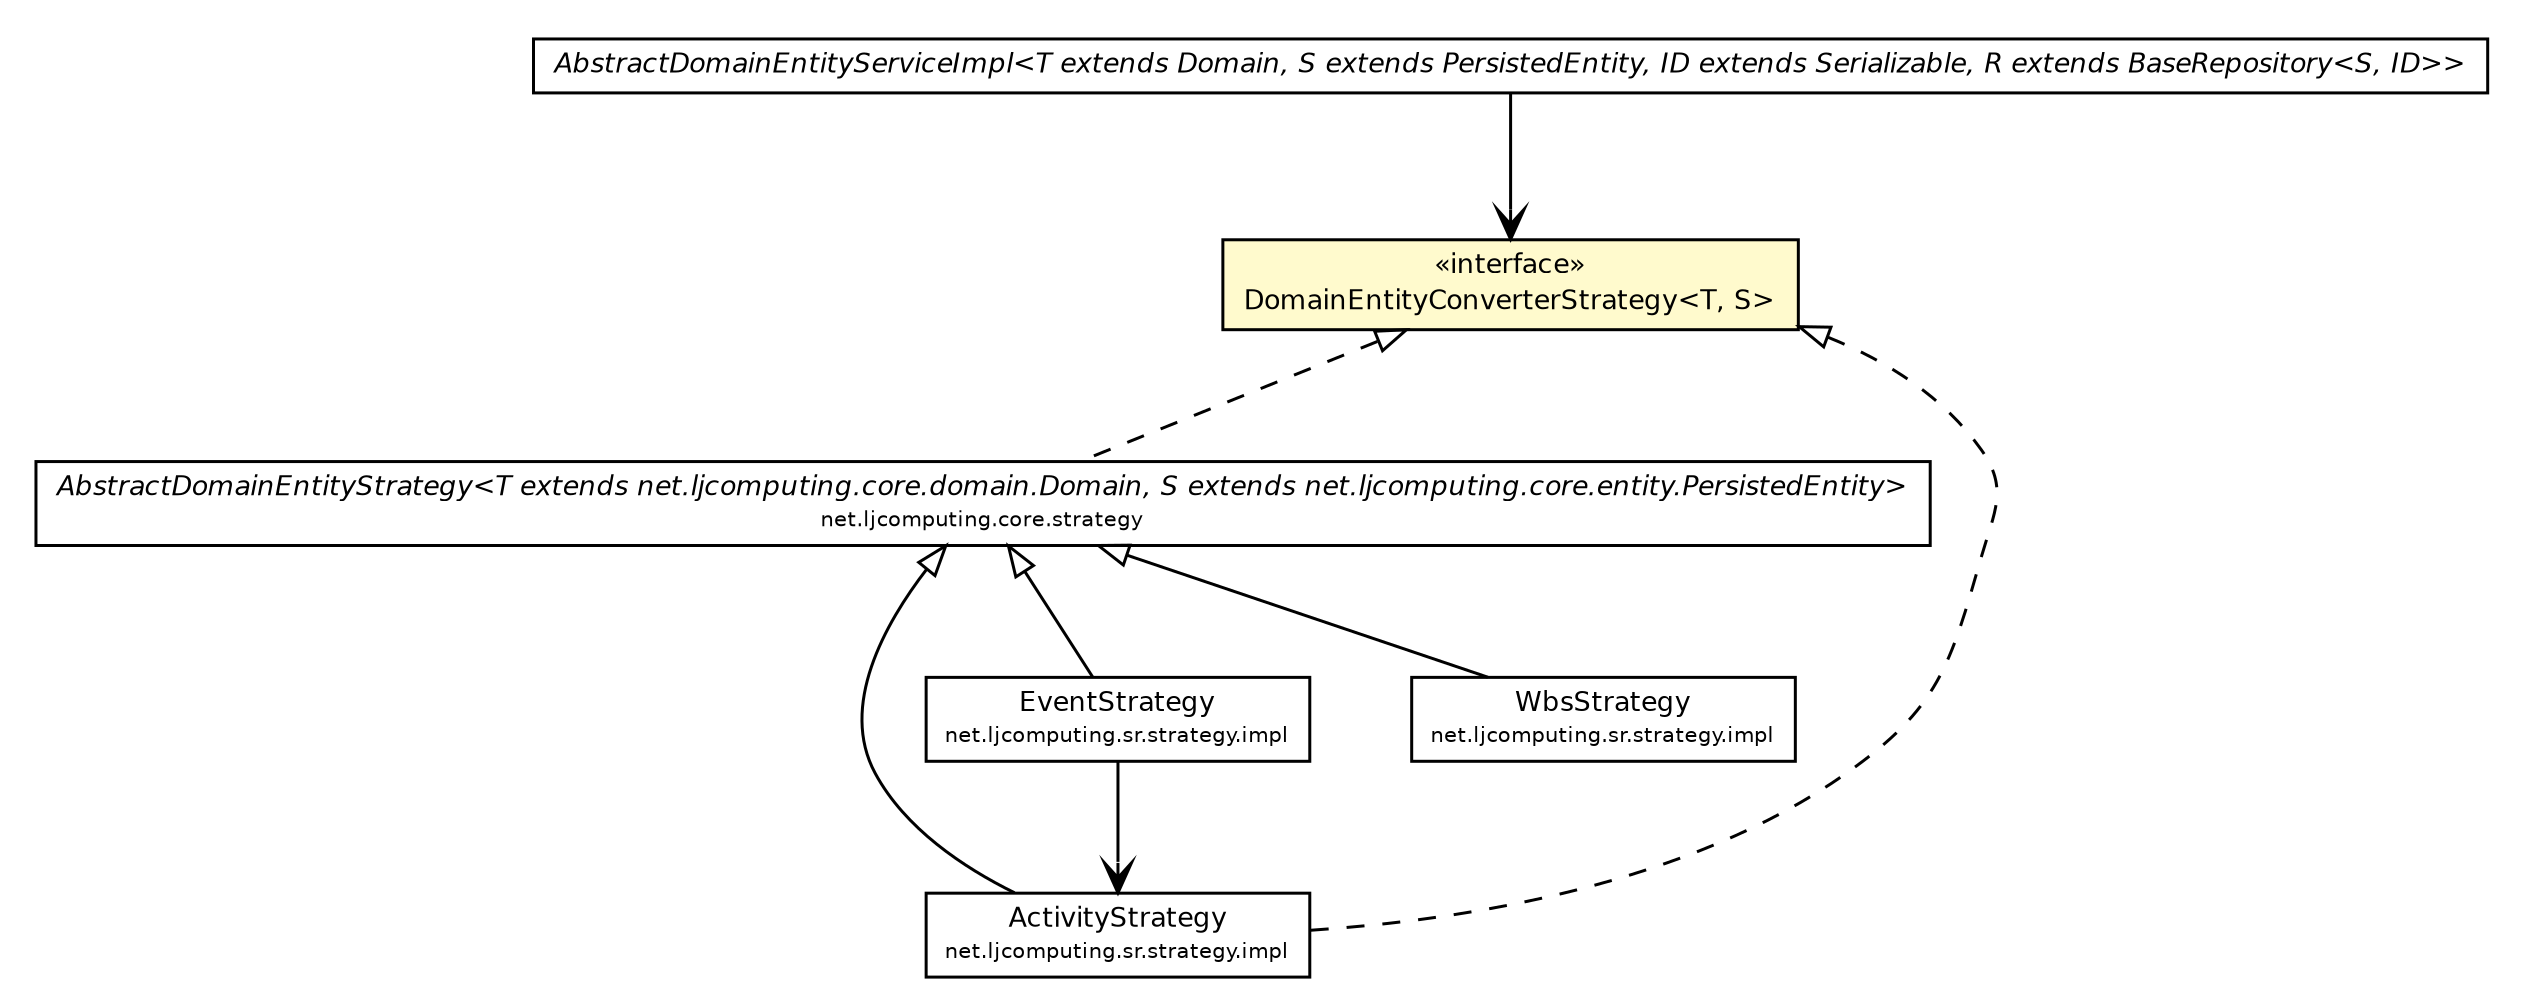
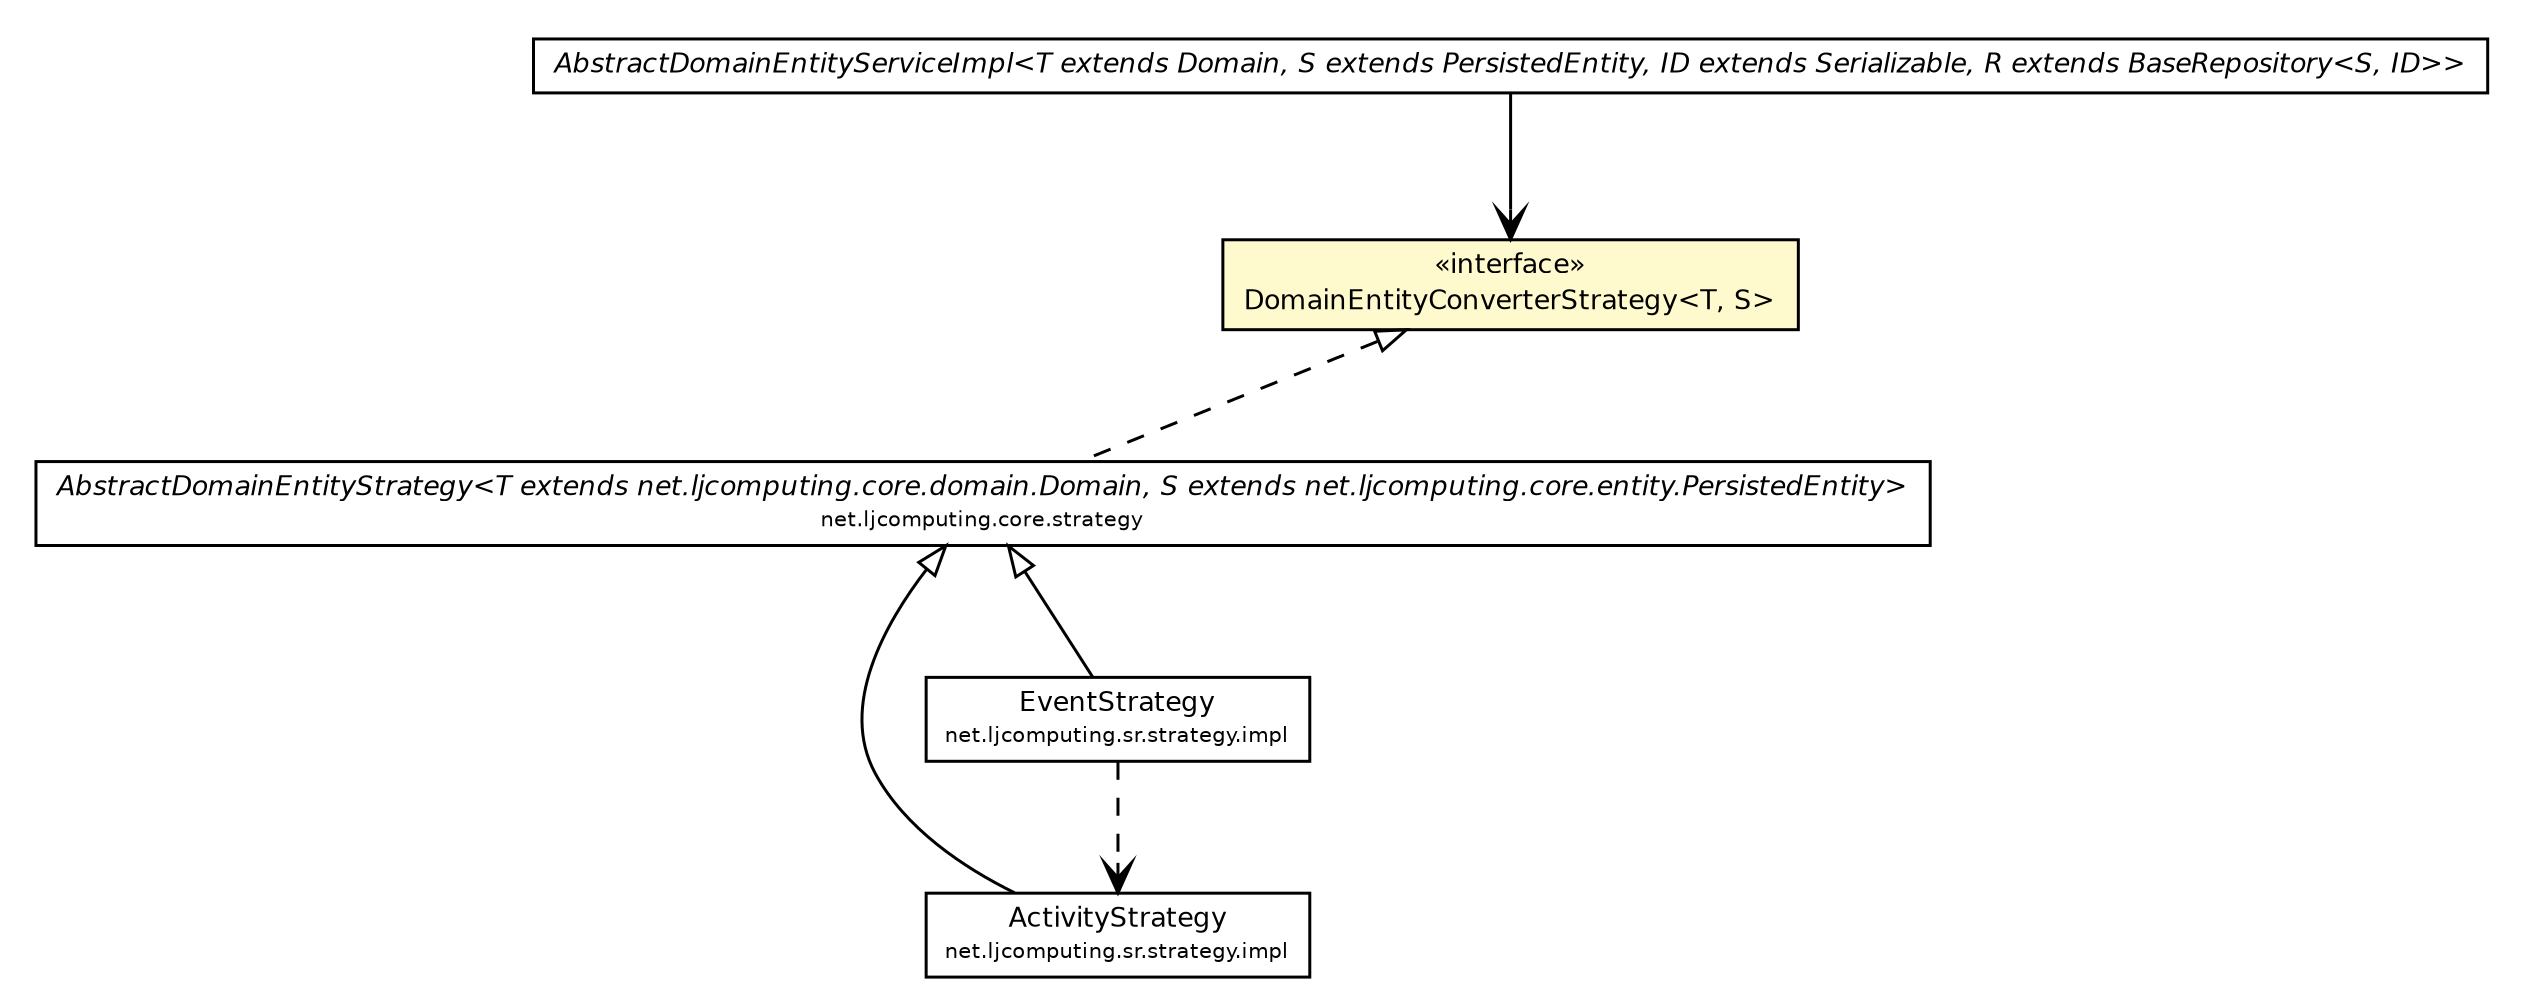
node "WbsStrategy": removed
edge "ActivityStrategy" -> "DomainEntityConverterStrategy<T, S>": removed
edge "EventStrategy" -> "ActivityStrategy": style solid -> dashed
